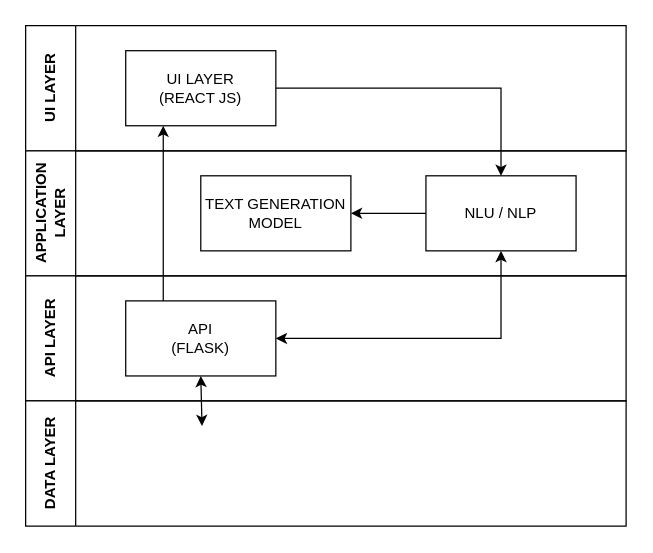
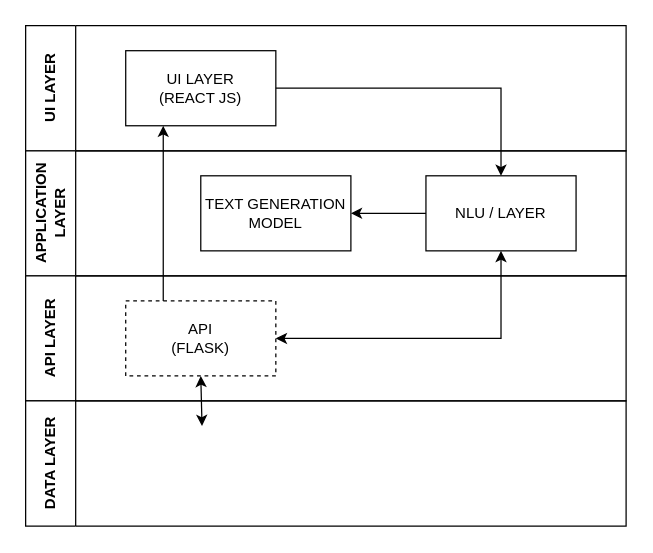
node "NLU / NLP": label "NLU / NLP" -> "NLU / LAYER"
node "API (FLASK)": style solid -> dashed
